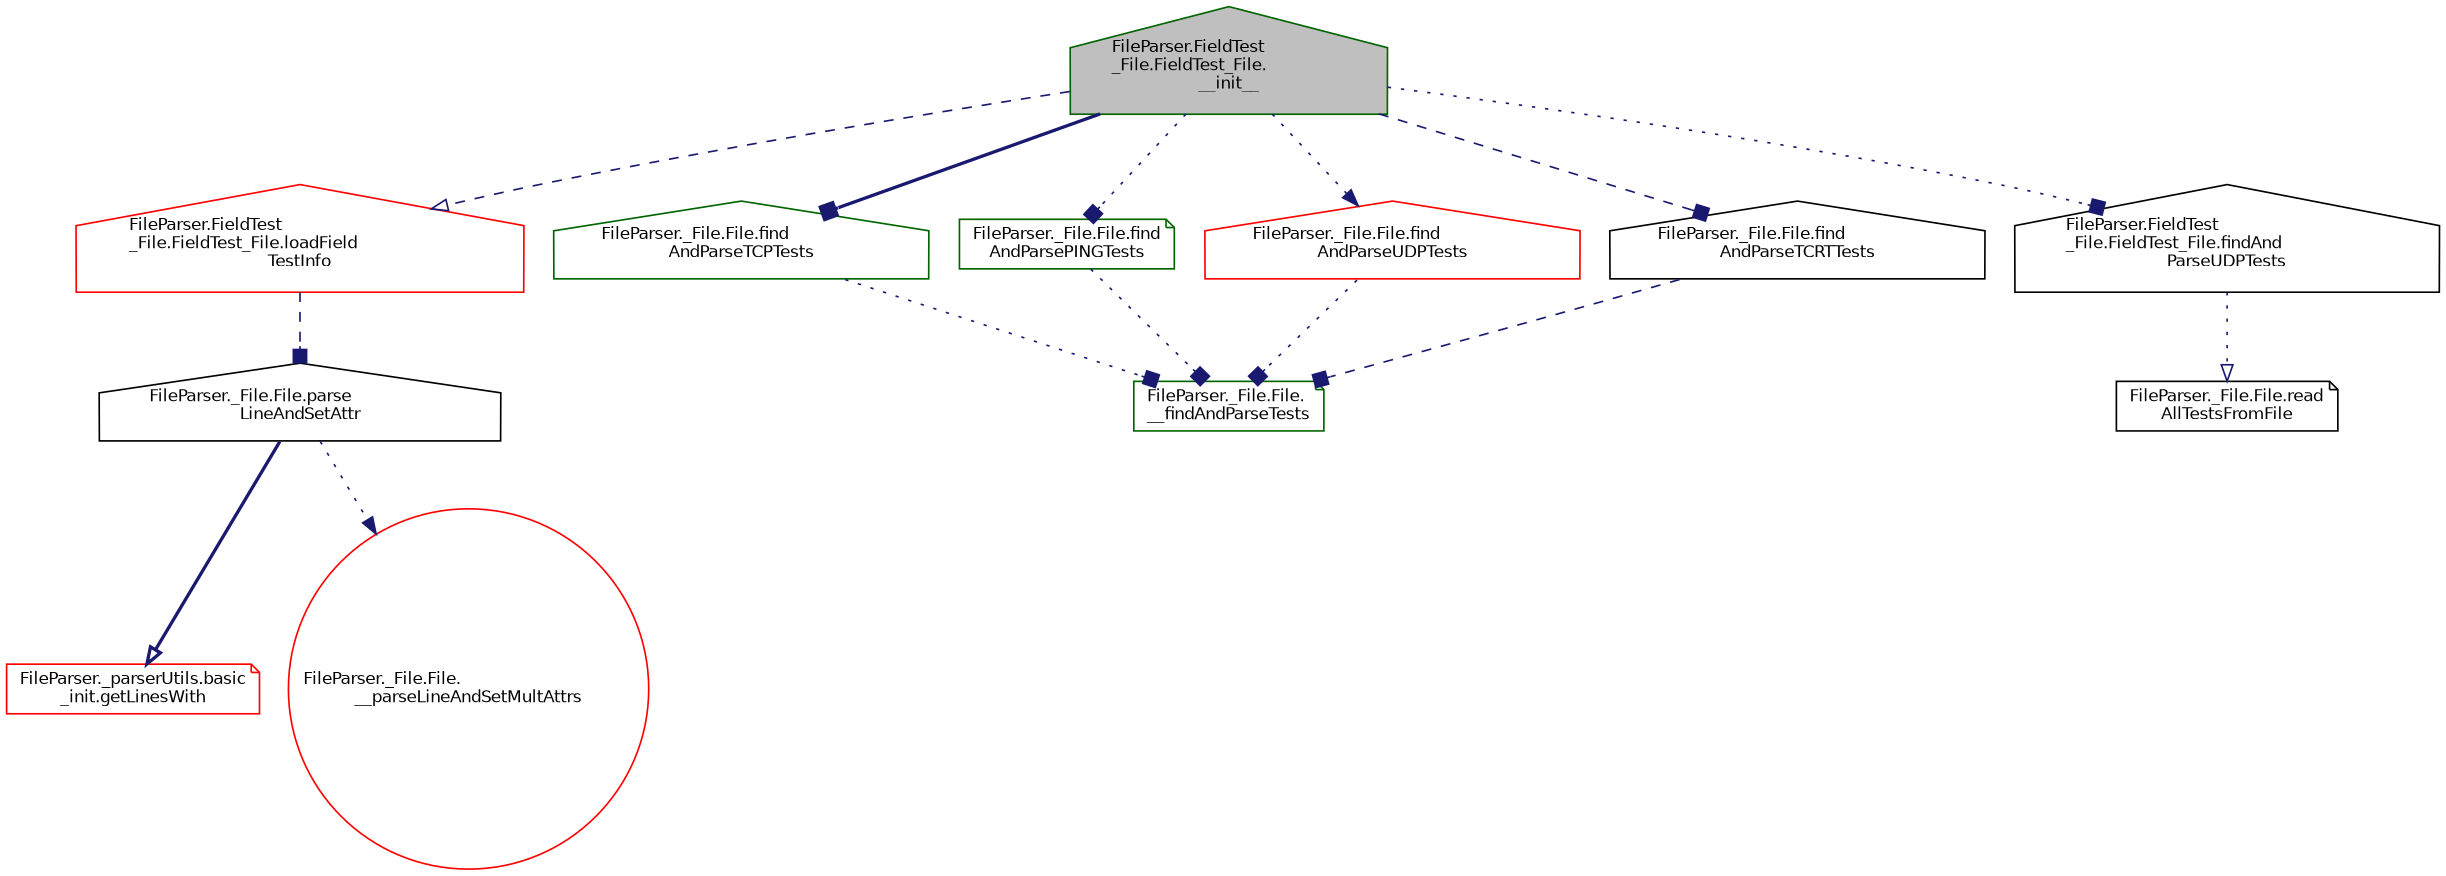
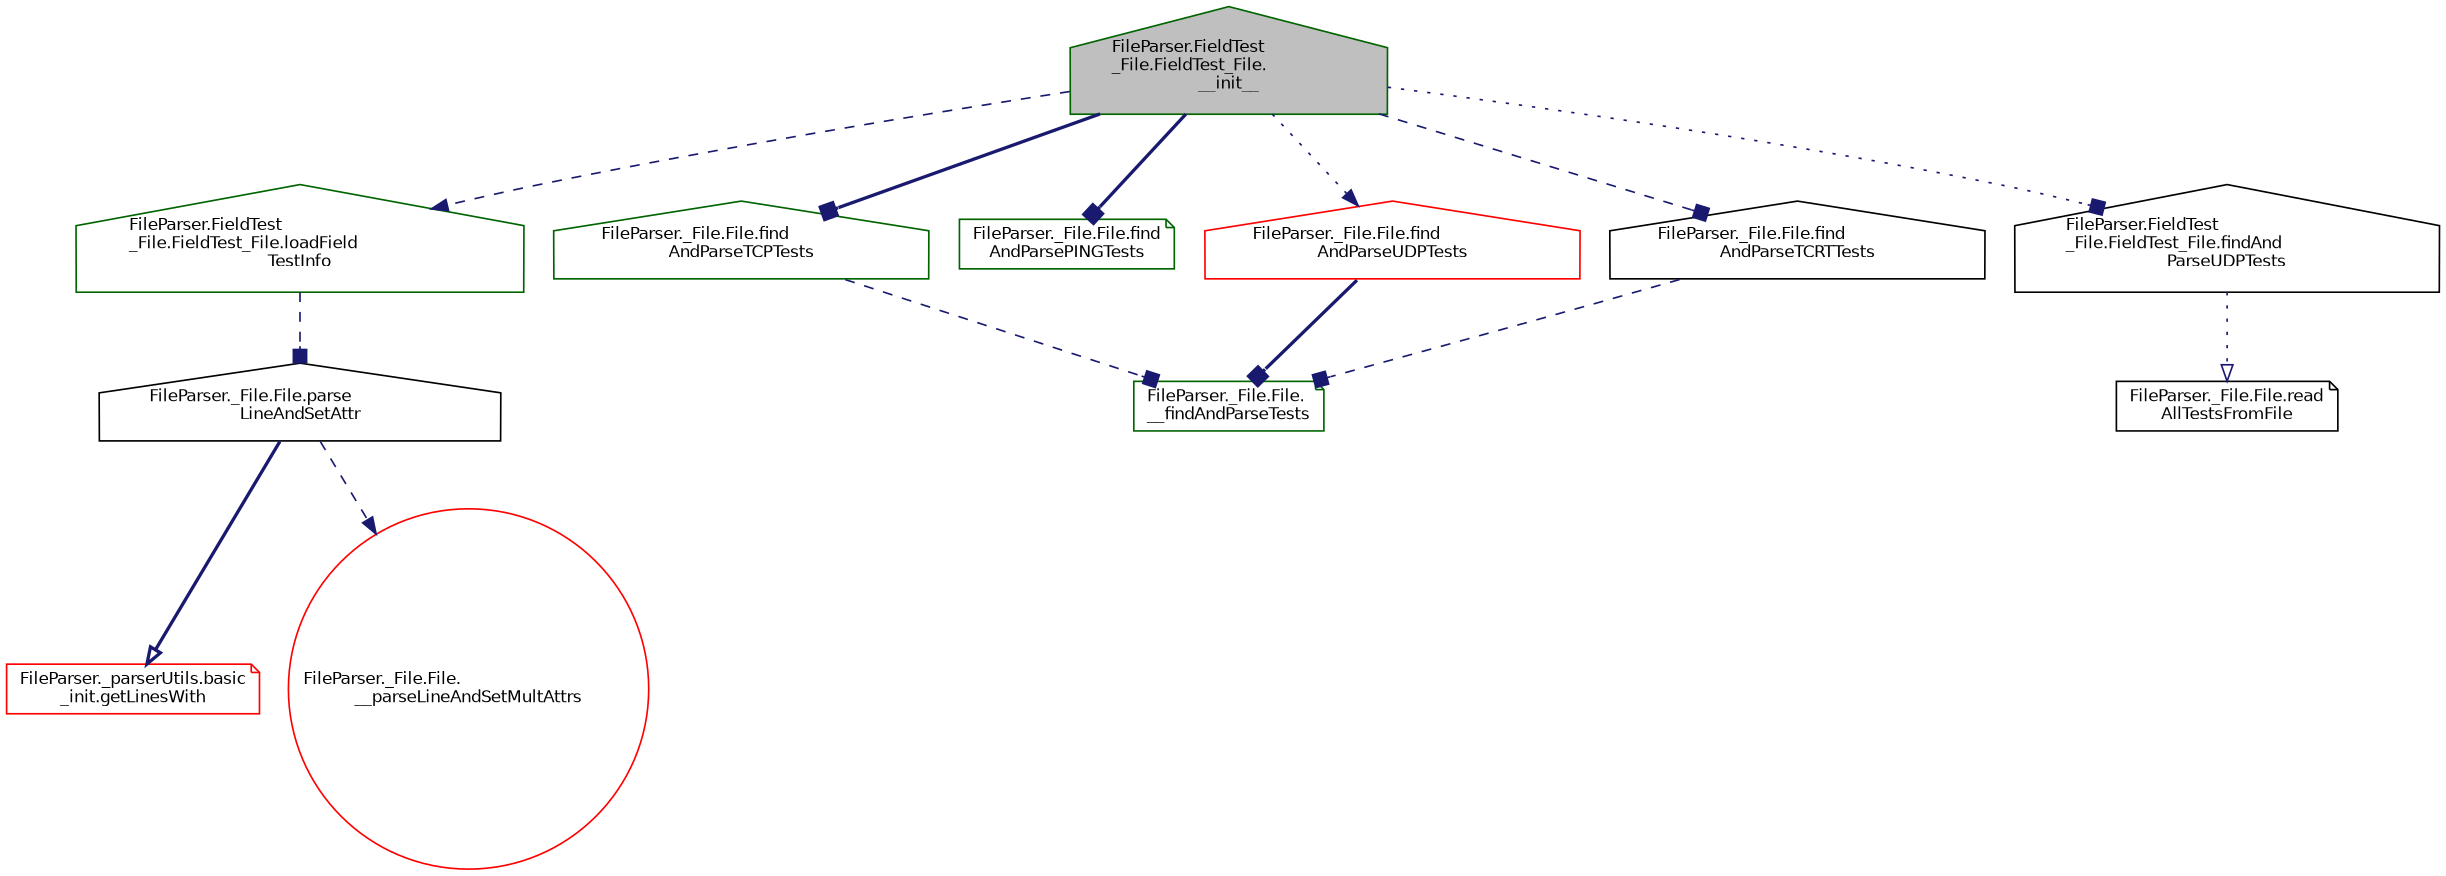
edge "FileParser.FieldTest _File.FieldTest_File. __init__" -> "FileParser.FieldTest _File.FieldTest_File.loadField TestInfo": arrowhead onormal -> normal
edge "FileParser.FieldTest _File.FieldTest_File. __init__" -> "FileParser._File.File.find AndParsePINGTests": style dotted -> bold
node "FileParser.FieldTest _File.FieldTest_File.loadField TestInfo": color red -> darkgreen
edge "FileParser._File.File.find AndParsePINGTests" -> "FileParser._File.File. __findAndParseTests": removed
edge "FileParser._File.File.find AndParseUDPTests" -> "FileParser._File.File. __findAndParseTests": style dotted -> bold
edge "FileParser._File.File.find AndParseTCPTests" -> "FileParser._File.File. __findAndParseTests": style dotted -> dashed
edge "FileParser._File.File.parse LineAndSetAttr" -> "FileParser._File.File. __parseLineAndSetMultAttrs": style dotted -> dashed
